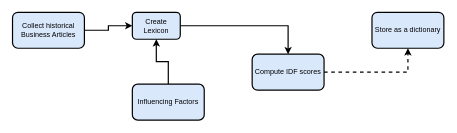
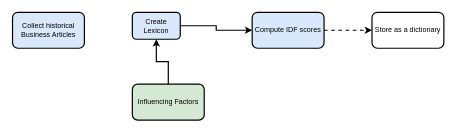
edge "Collect historical Business Articles" -> "Create Lexicon": removed
node "Store as a dictionary": fillcolor #dae8fc -> #ffffff
node "Compute IDF scores": moved (288, 72) -> (288, 30)
node "Influencing Factors": fillcolor #dae8fc -> #d5e8d4
